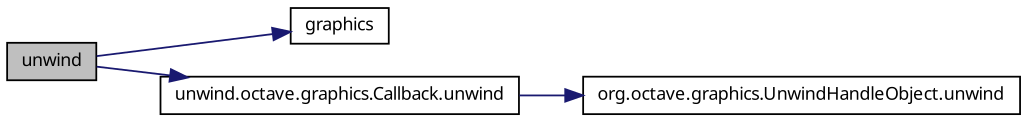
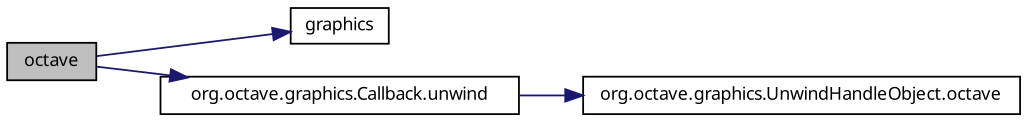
node "unwind": label "unwind" -> "octave"
node "unwind.octave.graphics.Callback.unwind": label "unwind.octave.graphics.Callback.unwind" -> "org.octave.graphics.Callback.unwind"
node "org.octave.graphics.UnwindHandleObject.unwind": label "org.octave.graphics.UnwindHandleObject.unwind" -> "org.octave.graphics.UnwindHandleObject.octave"
